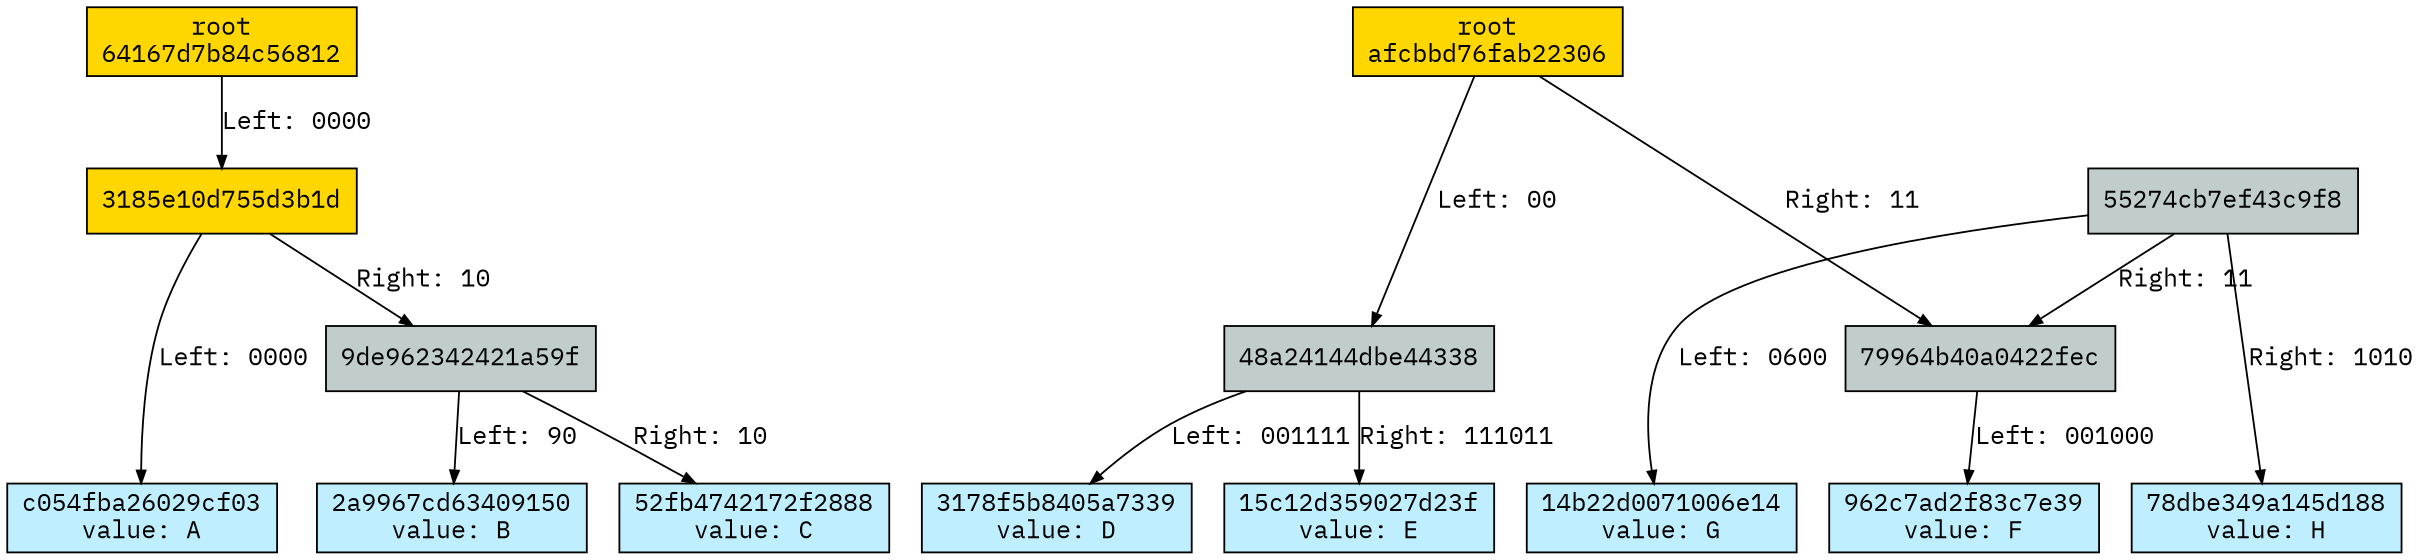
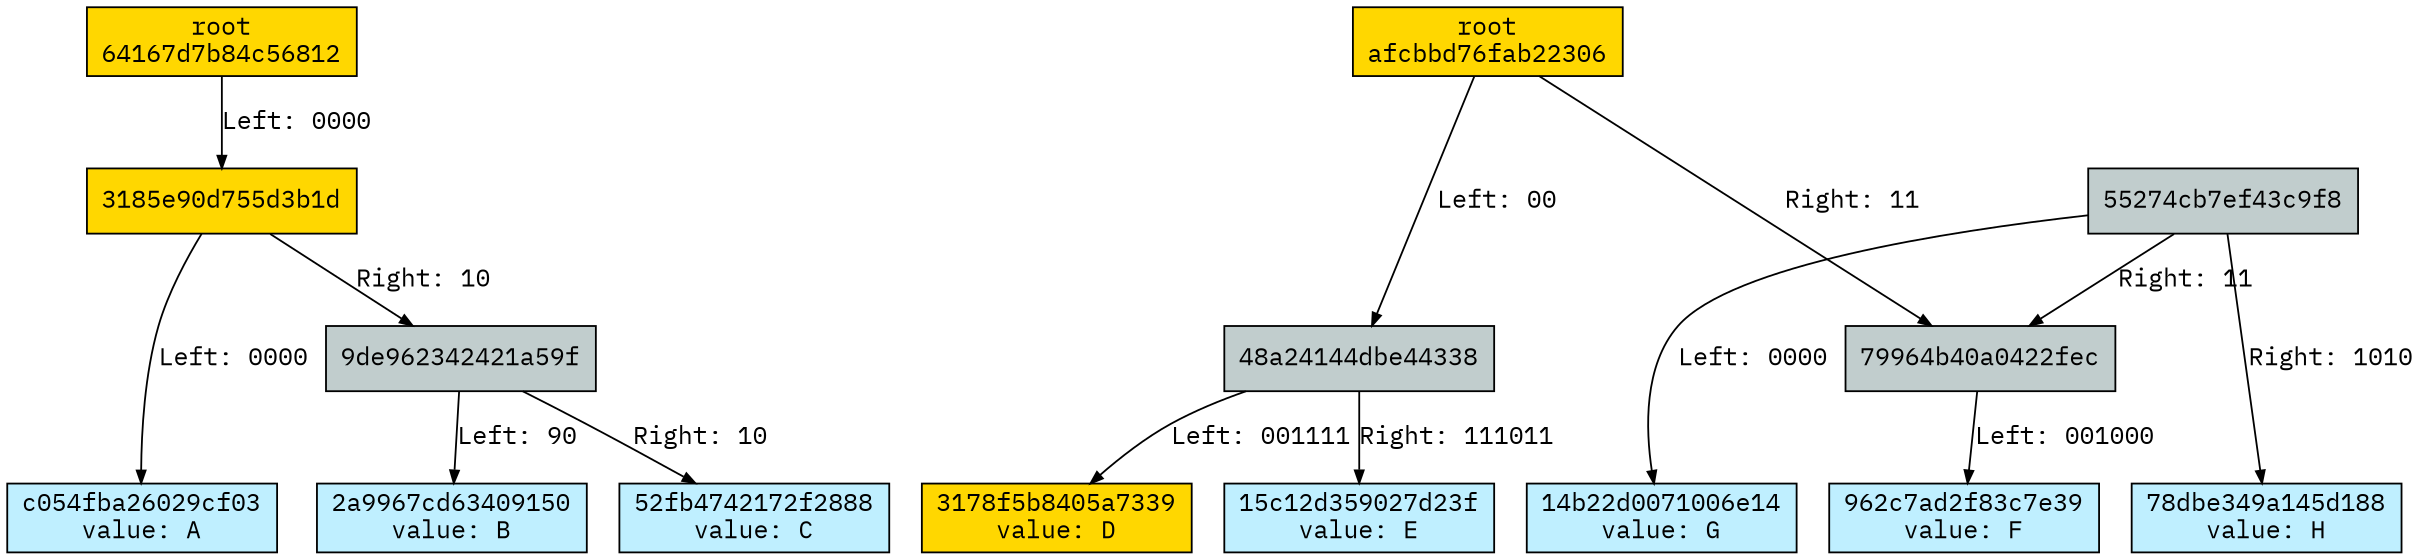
node "3185e10d755d3b1d": label "3185e10d755d3b1d" -> "3185e90d755d3b1d"
edge "55274cb7ef43c9f8" -> "14b22d0071006e14 value: G": label "Left: 0600" -> "Left: 0000"
node "3178f5b8405a7339 value: D": fillcolor lightblue1 -> gold1
